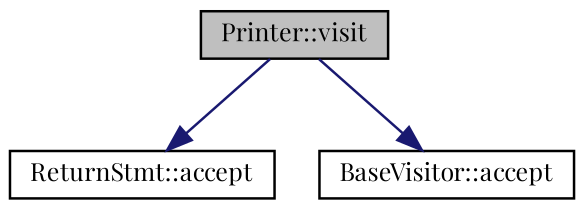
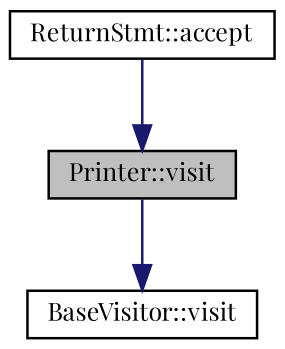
edge "Printer::visit" -> "ReturnStmt::accept": reversed
node "BaseVisitor::accept": label "BaseVisitor::accept" -> "BaseVisitor::visit"
